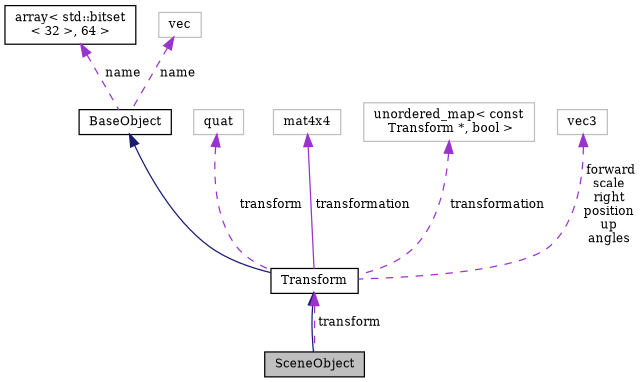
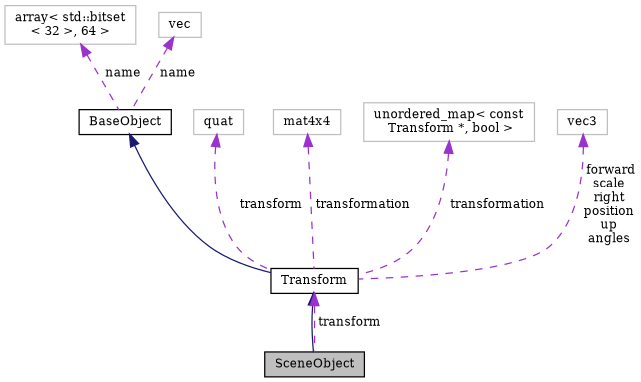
node "array< std::bitset < 32 >, 64 >": color black -> grey75
edge "Transform" -> "mat4x4": style solid -> dashed
